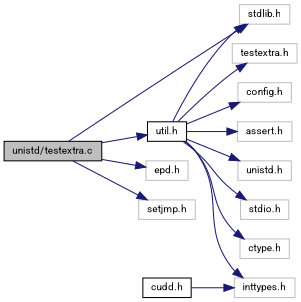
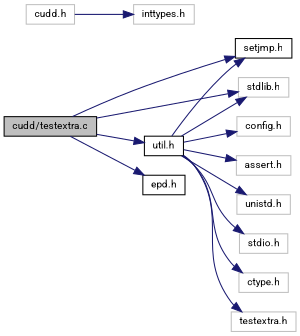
node "unistd/testextra.c": label "unistd/testextra.c" -> "cudd/testextra.c"
node "epd.h": color grey75 -> black
node "setjmp.h": color grey75 -> black
edge "util.h" -> "inttypes.h": now "util.h" -> "setjmp.h"
node "cudd.h": color black -> grey75
